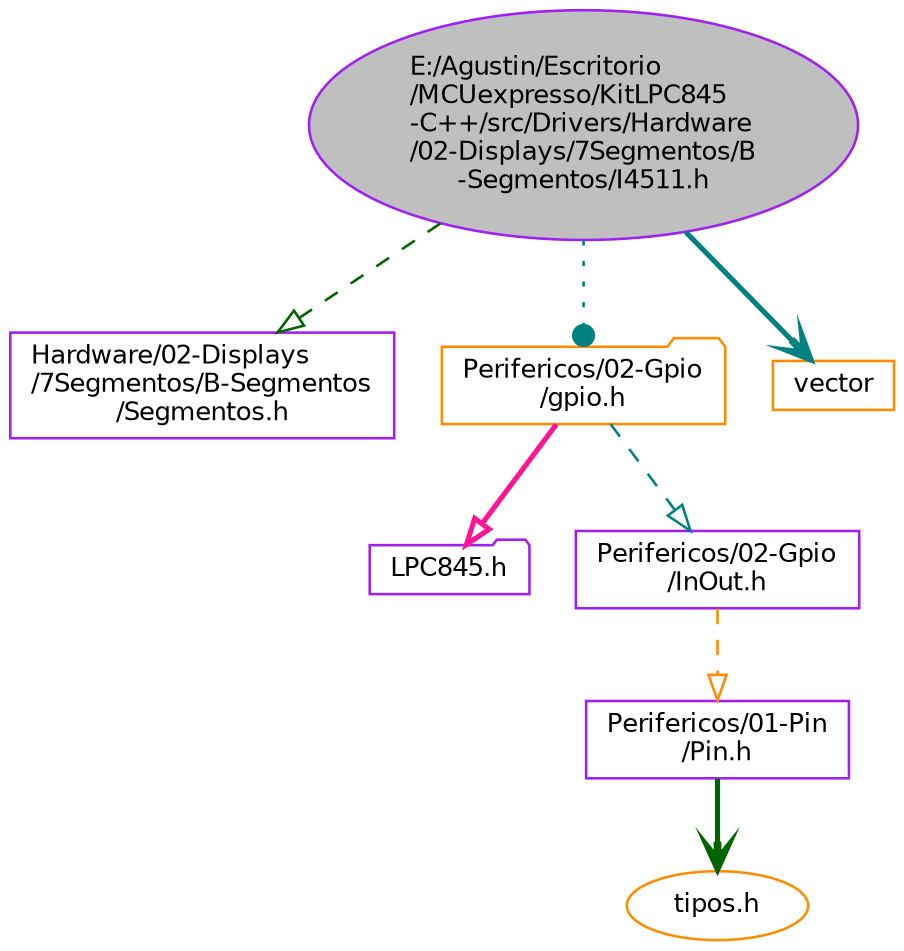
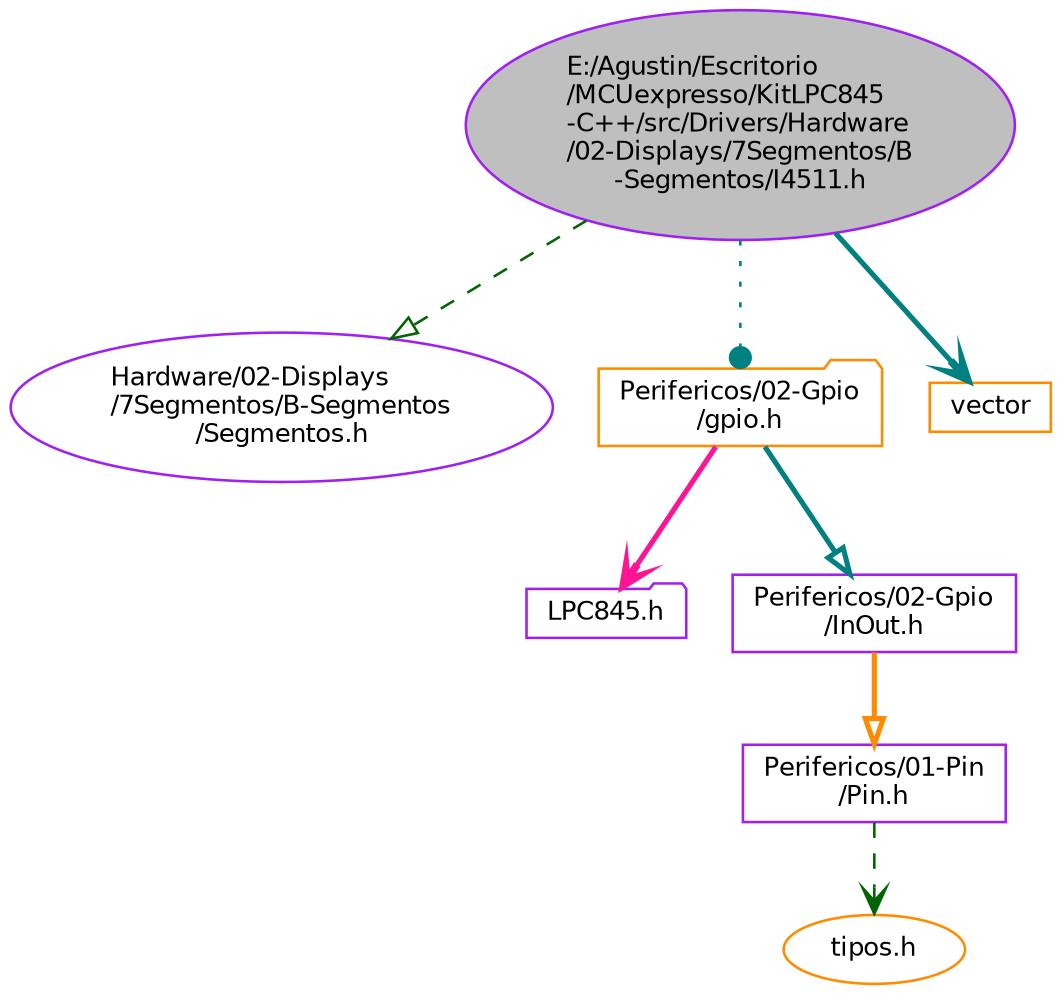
node "Hardware/02-Displays /7Segmentos/B-Segmentos /Segmentos.h": shape box -> ellipse
edge "Perifericos/02-Gpio /gpio.h" -> "Perifericos/02-Gpio /InOut.h": style dashed -> bold
edge "Perifericos/02-Gpio /gpio.h" -> "LPC845.h": arrowhead onormal -> vee
edge "Perifericos/02-Gpio /InOut.h" -> "Perifericos/01-Pin /Pin.h": style dashed -> bold
edge "Perifericos/01-Pin /Pin.h" -> "tipos.h": style bold -> dashed
